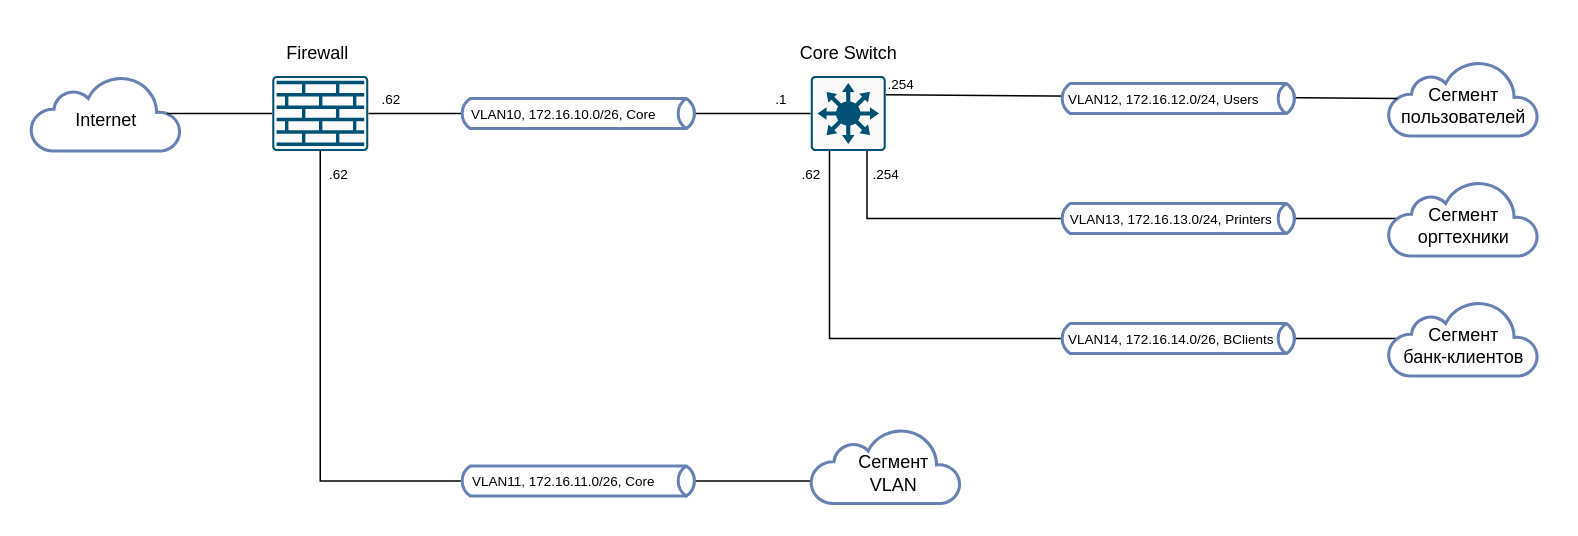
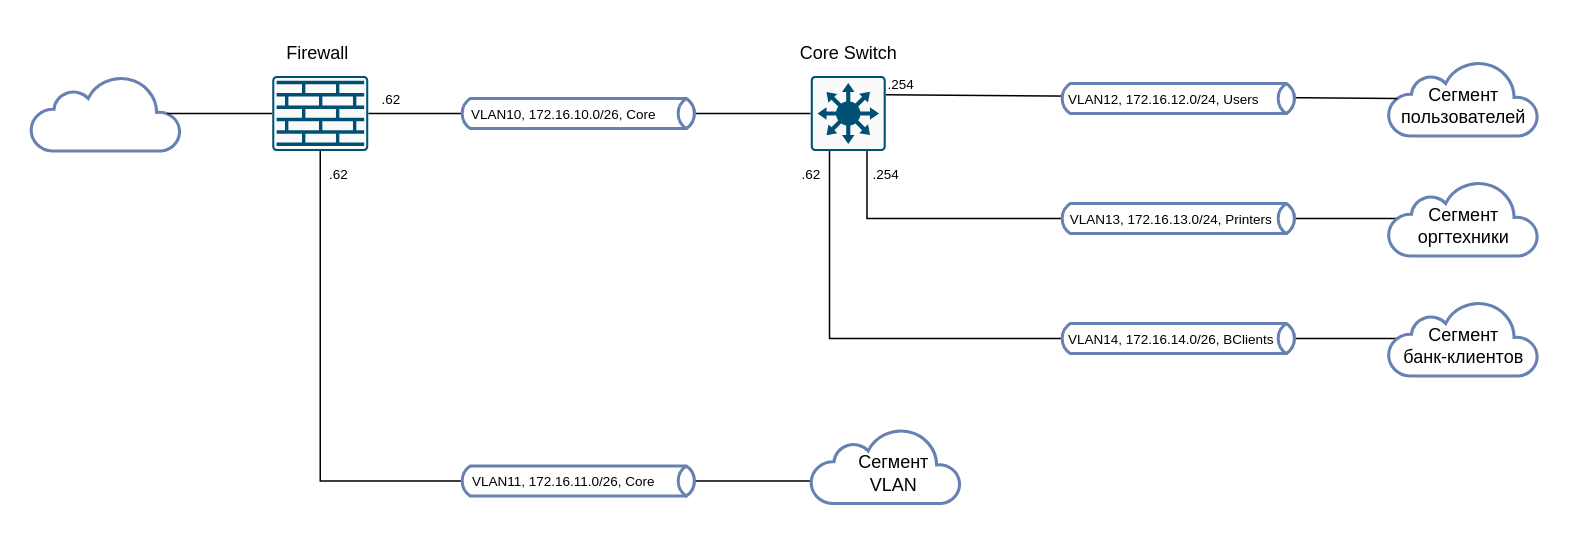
node ".1": removed
node "Internet": removed
